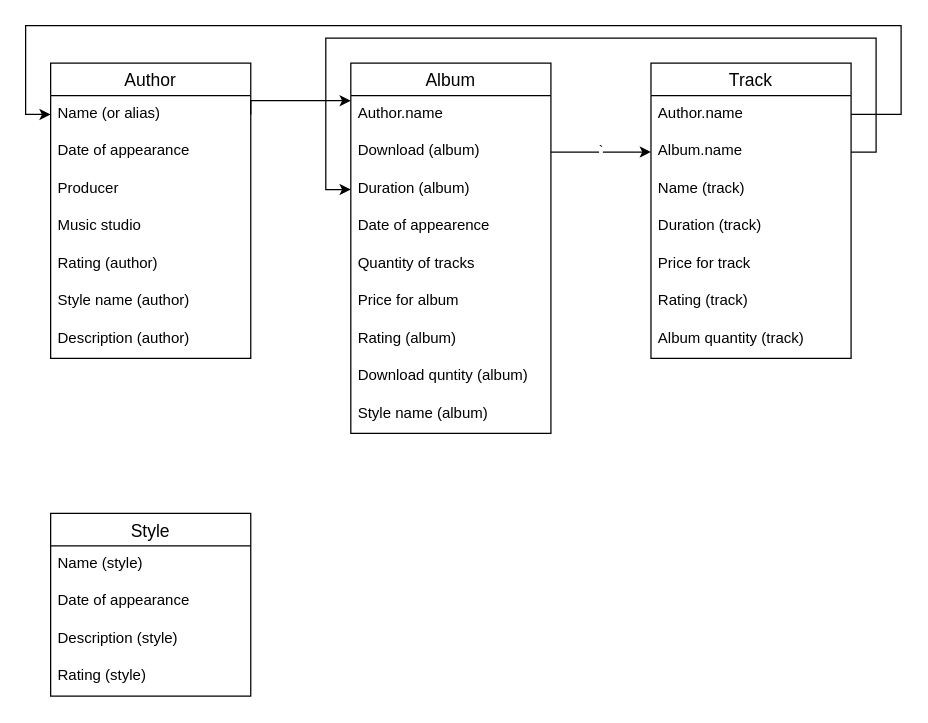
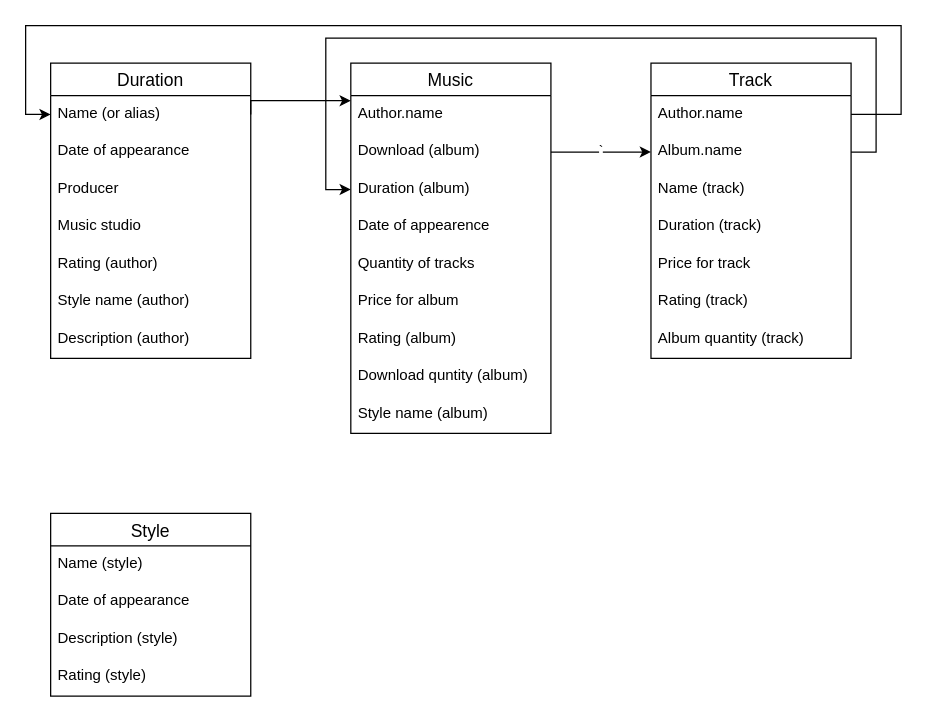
node "Author": label "Author" -> "Duration"
node "Album": label "Album" -> "Music"
